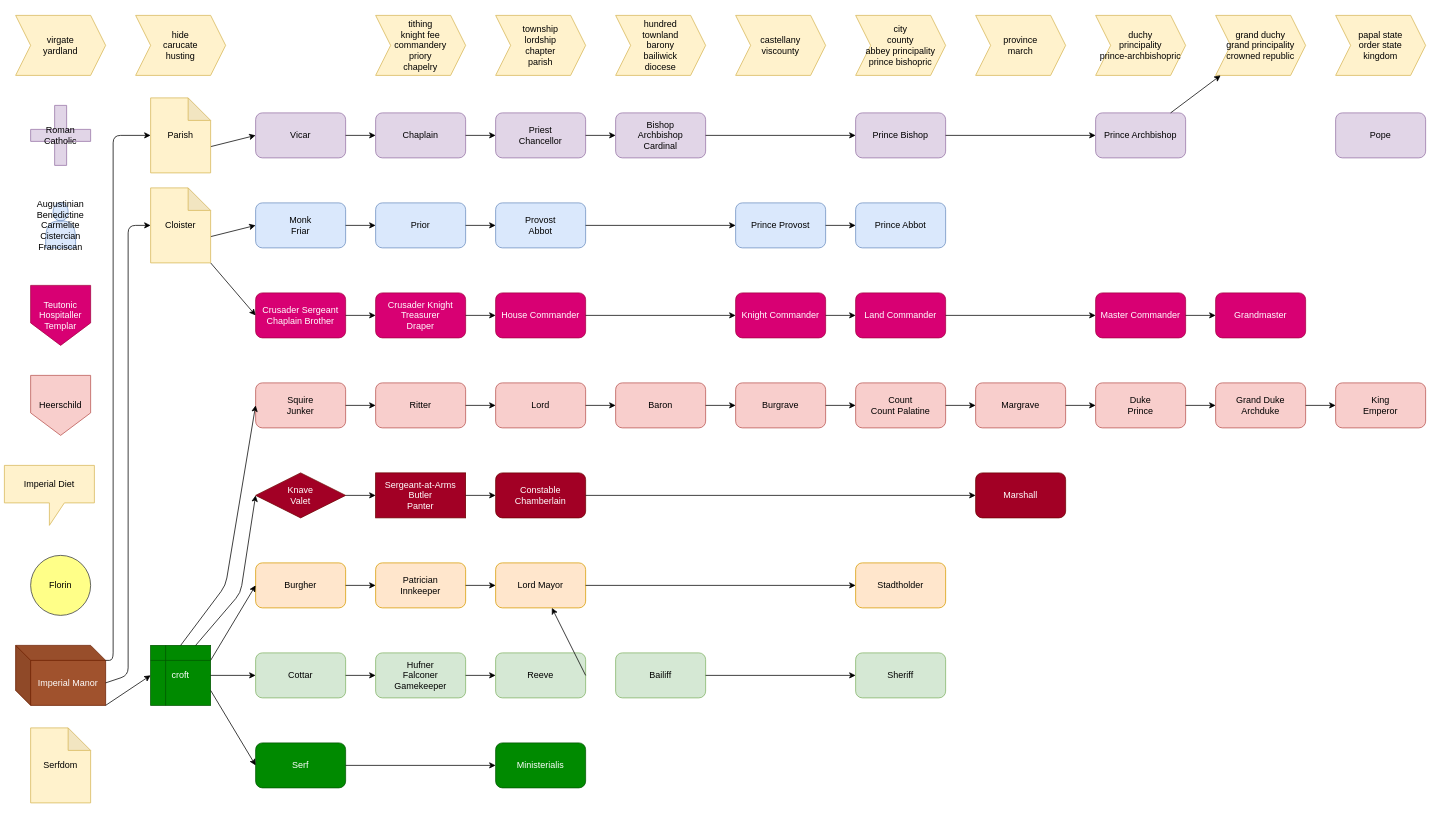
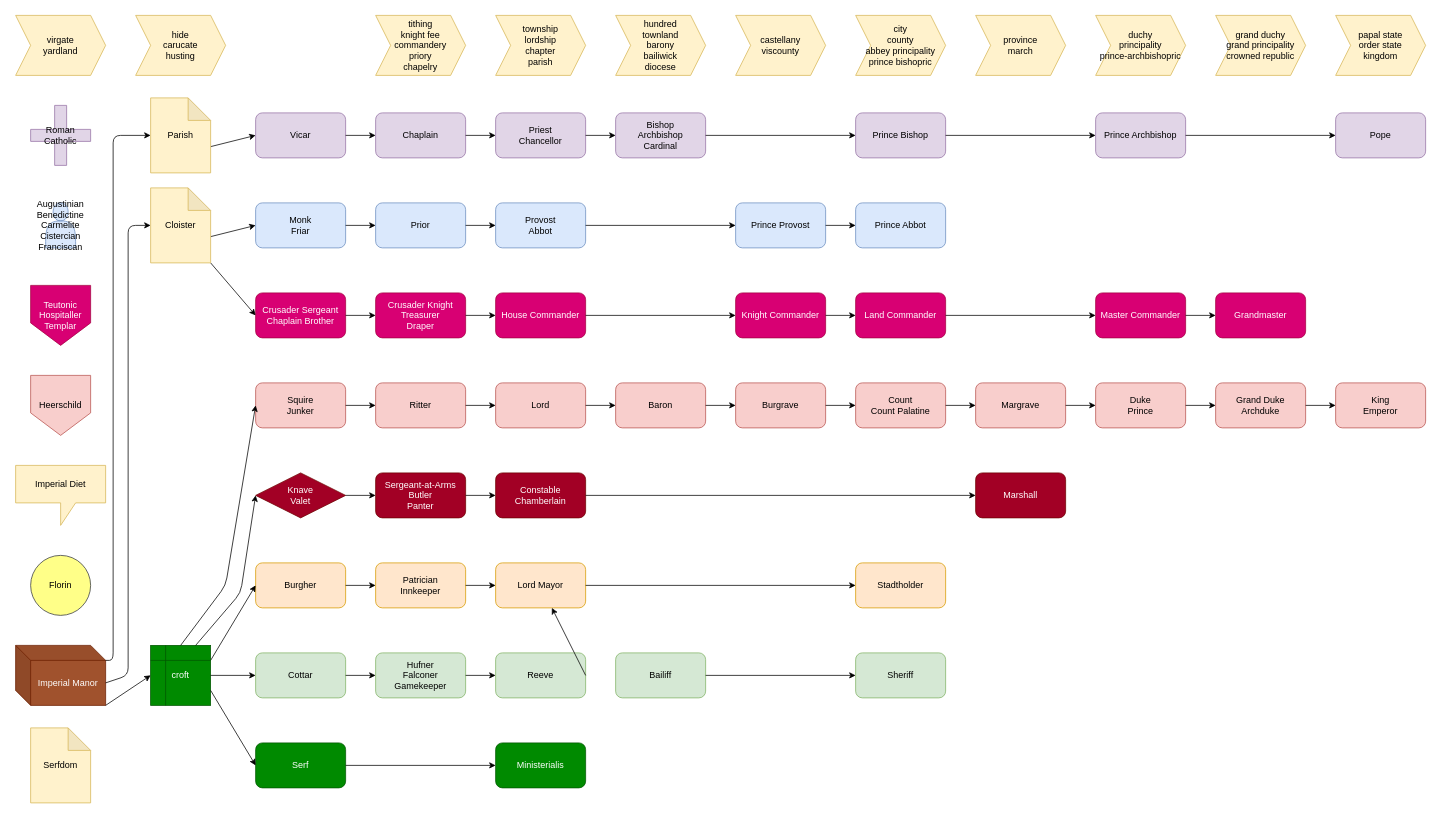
edge "Prince Archbishop" -> "grand duchy grand principality crowned republic": now "Prince Archbishop" -> "Pope"
node "Imperial Diet": moved (49, 495) -> (60, 495)
node "Sergeant-at-Arms Butler Panter": shape rectangle -> rounded rectangle
